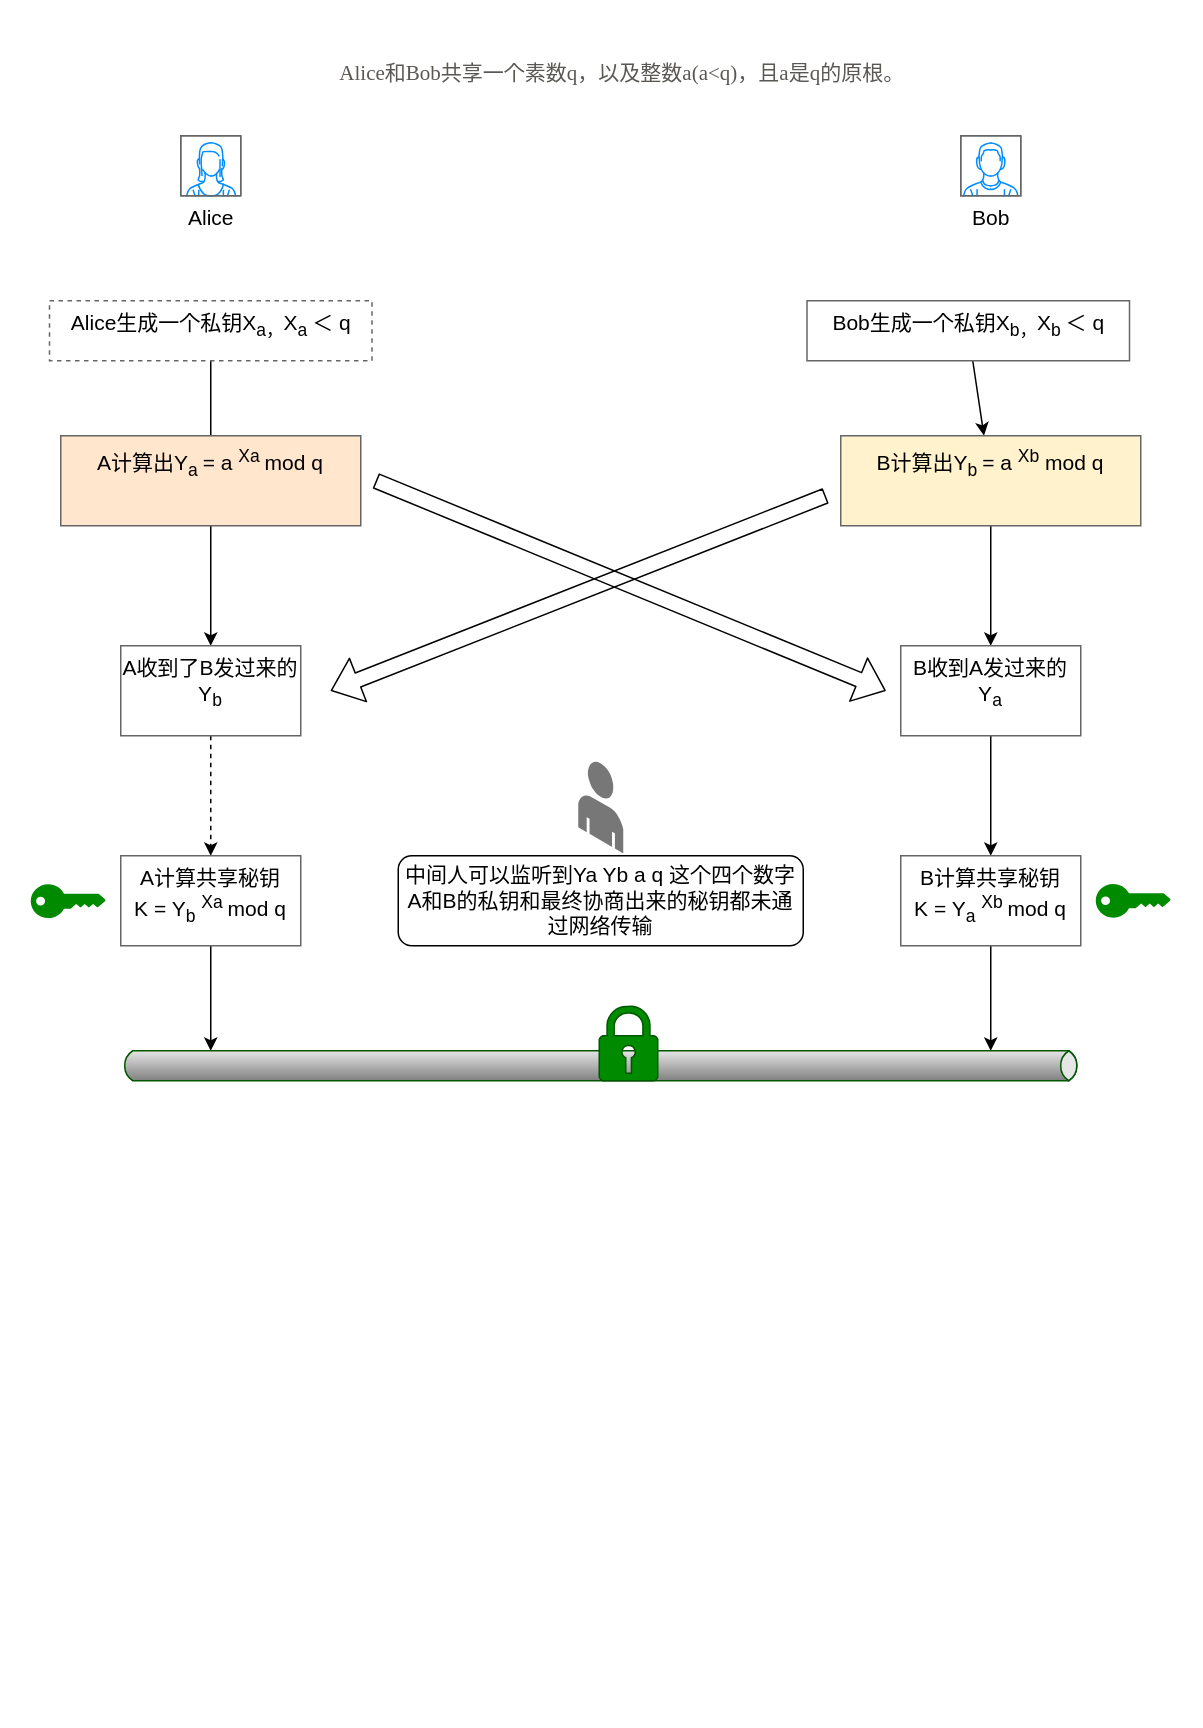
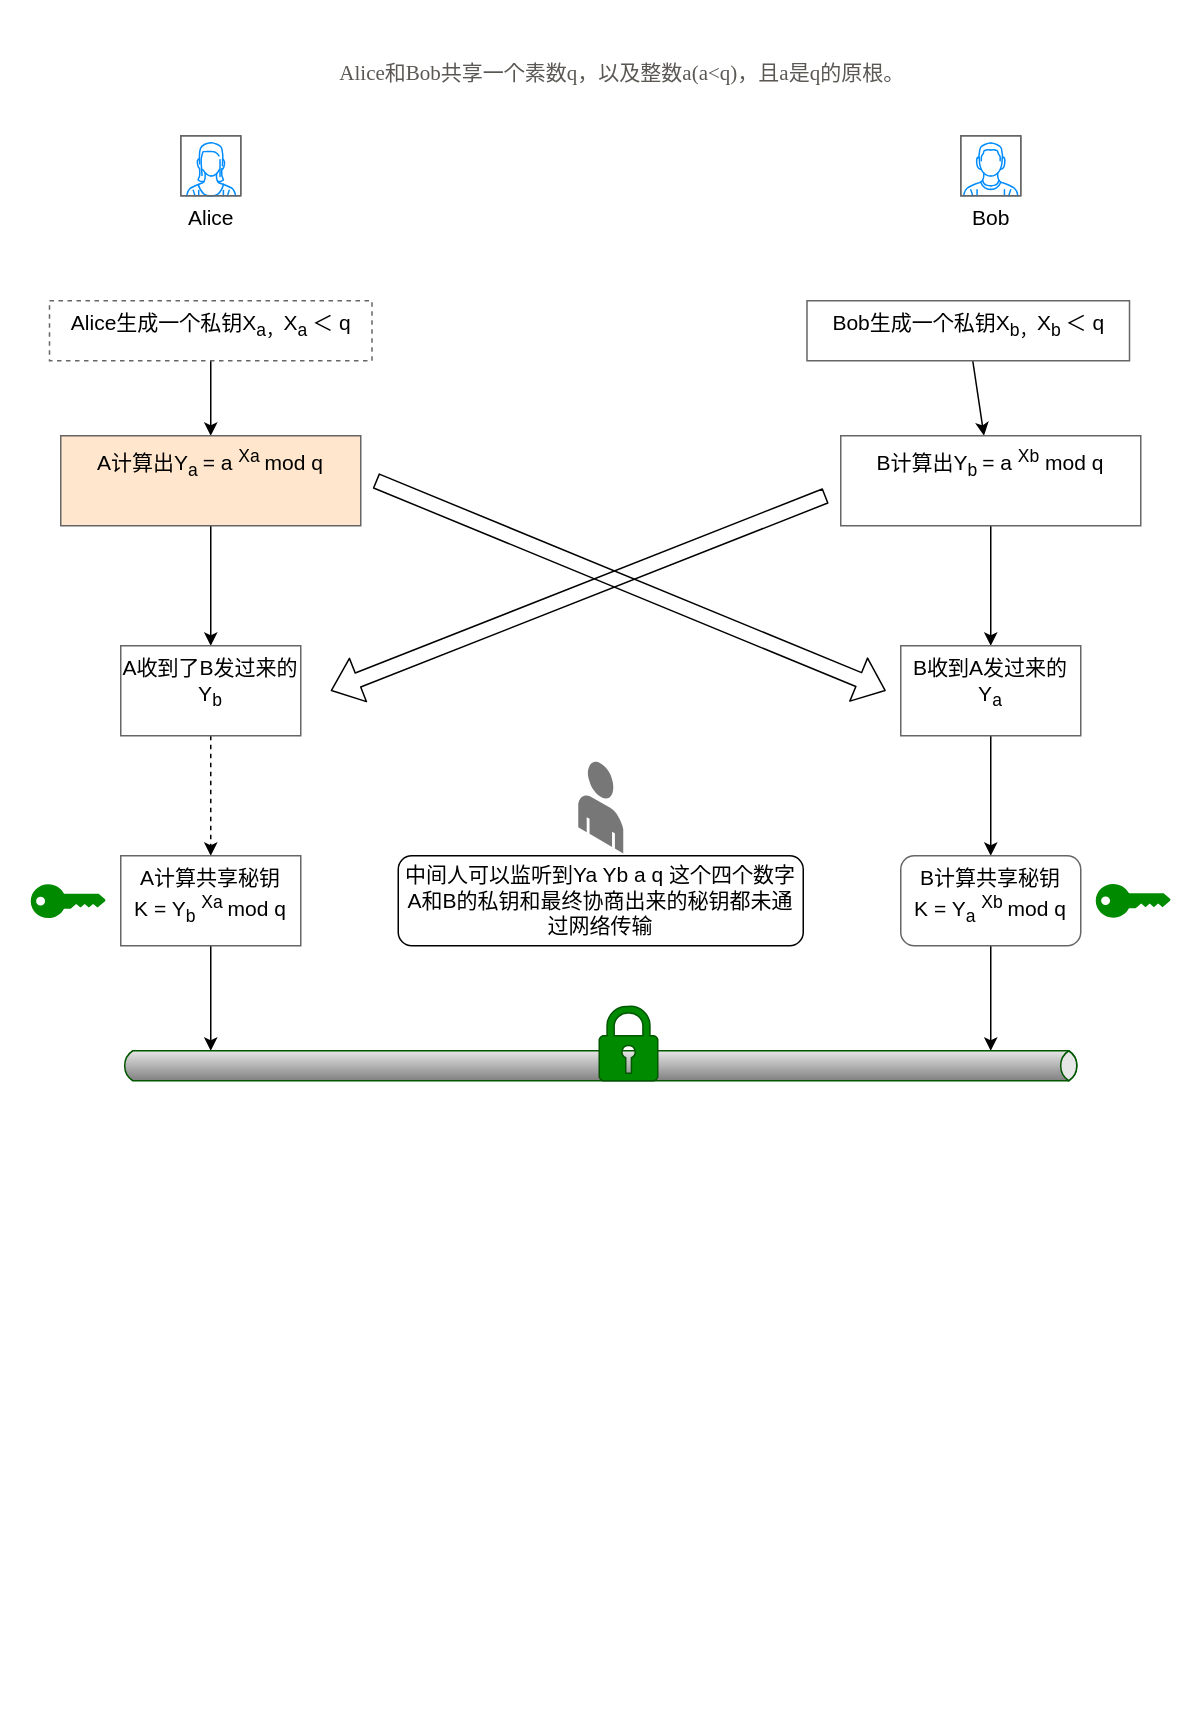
edge "Alice生成一个私钥Xa，Xa ＜ q" -- "A计算出Ya = a Xa mod q": arrowhead none -> classic
node "B计算出Yb = a Xb mod q": fillcolor #fff2cc -> #ffffff
node "B计算共享秘钥 K = Ya Xb mod q": shape rectangle -> rounded rectangle
